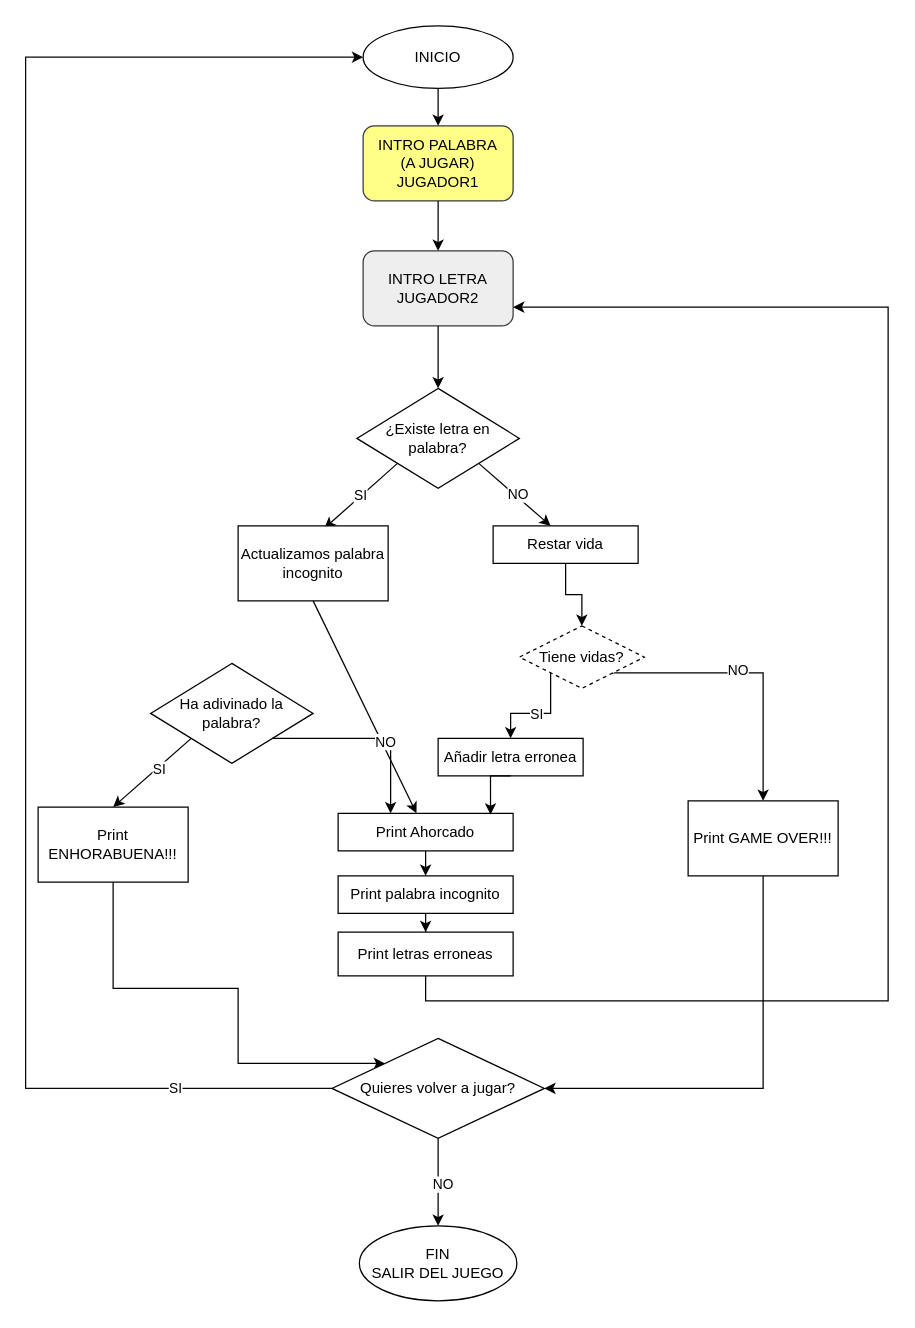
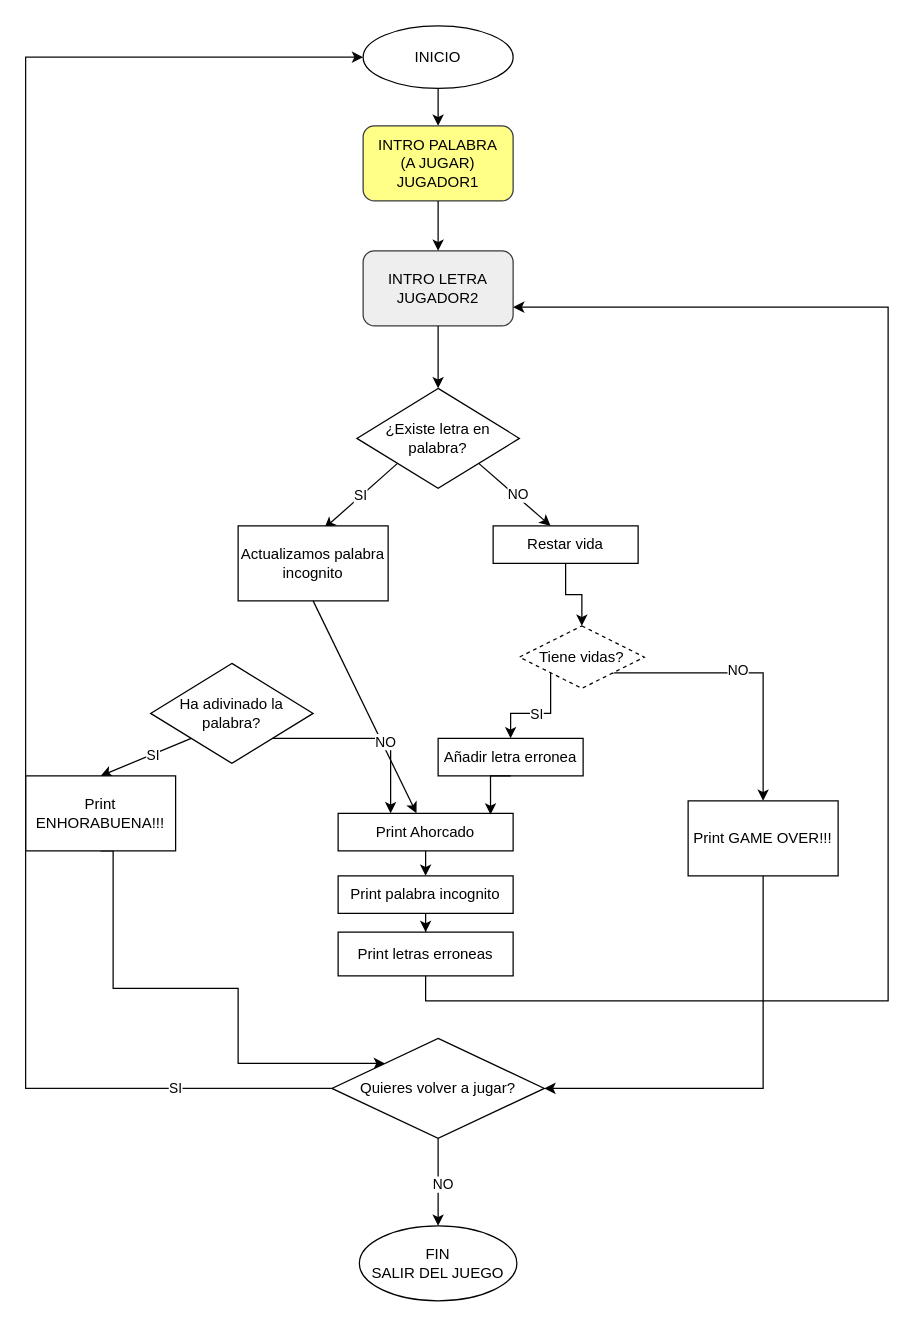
node "Print ENHORABUENA!!!": moved (113, 844) -> (101, 813)
